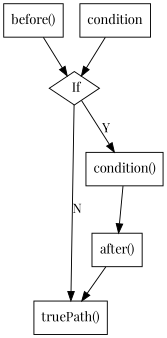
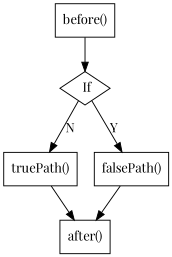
node "condition": removed
node "condition()": label "condition()" -> "falsePath()"
edge "after()" -> "truePath()": reversed
